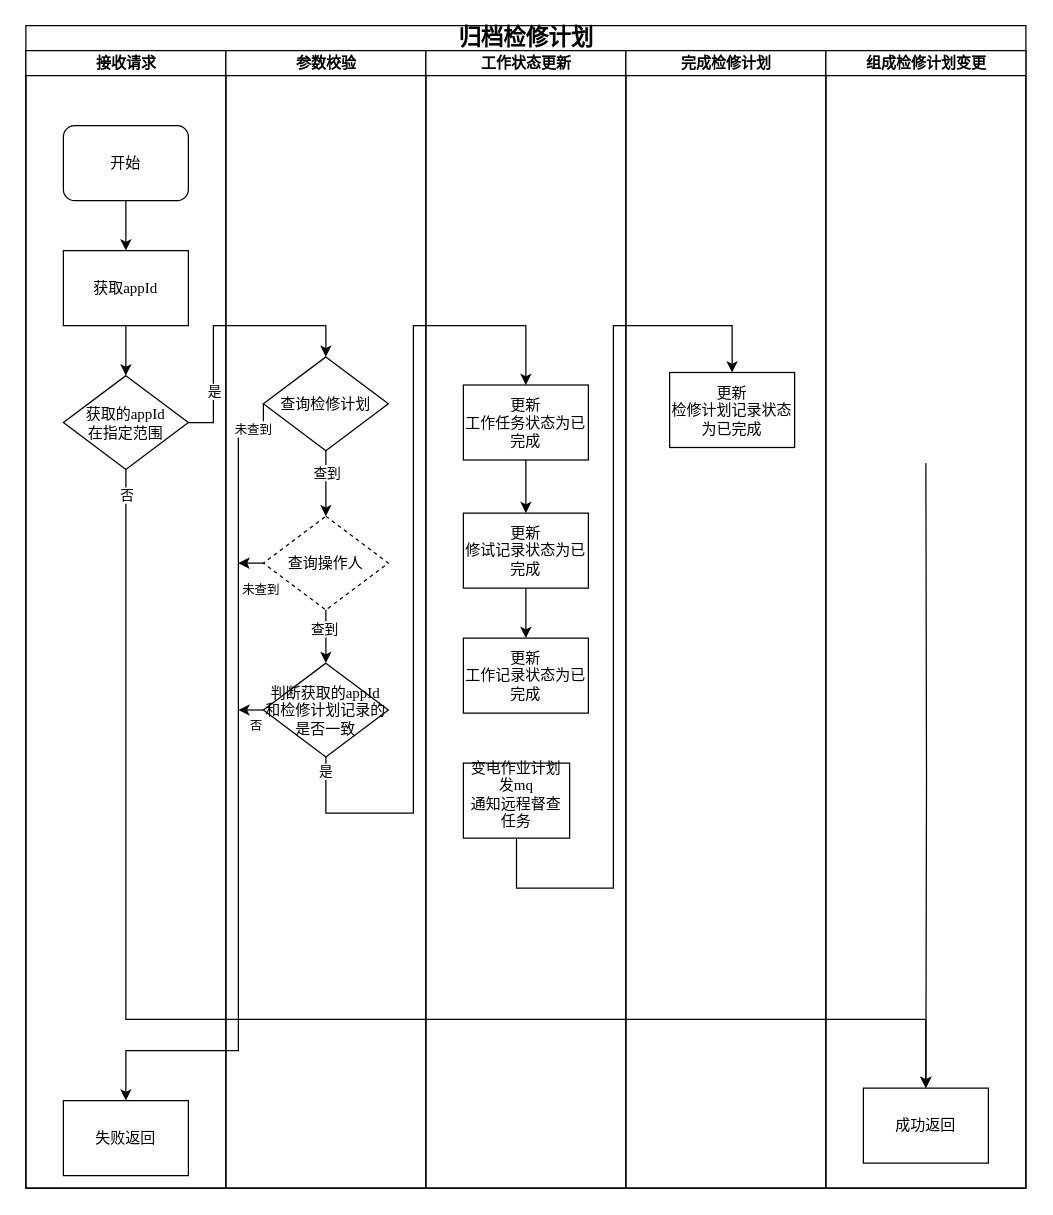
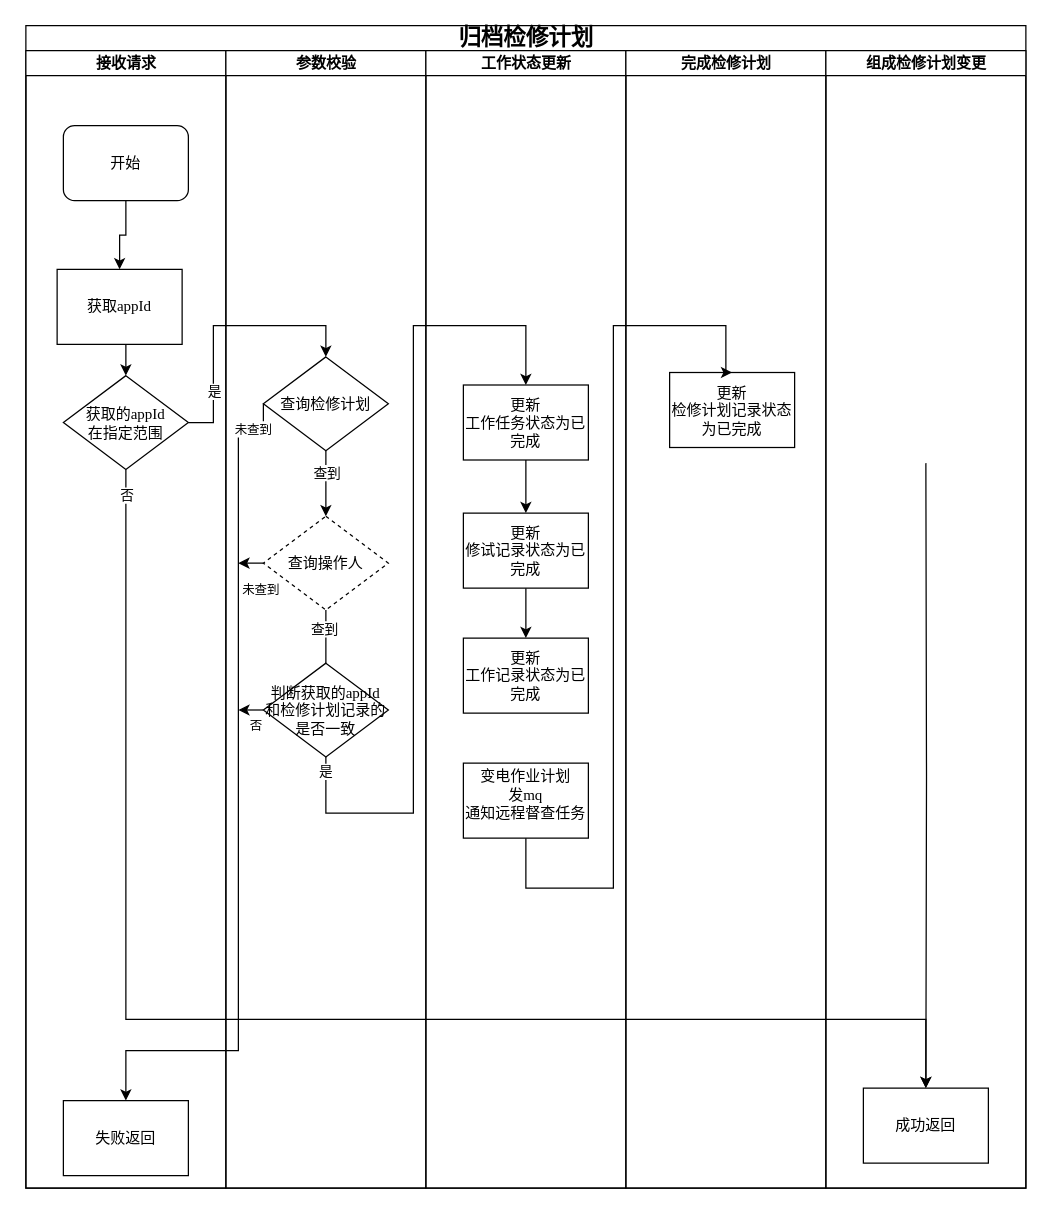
node "获取appId": moved (126, 288) -> (119, 307)
edge "查询操作人" -> "判断获取的appId 和检修计划记录的 是否一致": arrowhead classic -> none
node "变电作业计划 发mq 通知远程督查任务": size 106x75 -> 125x75
